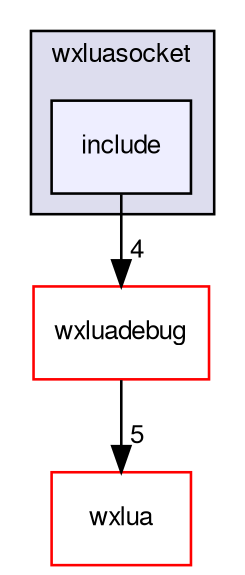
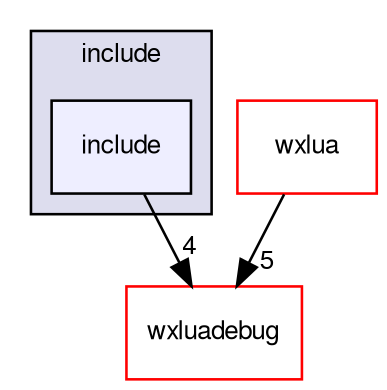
cluster "wxluasocket": label "wxluasocket" -> "include"
edge "wxluadebug" -> "wxlua": reversed
